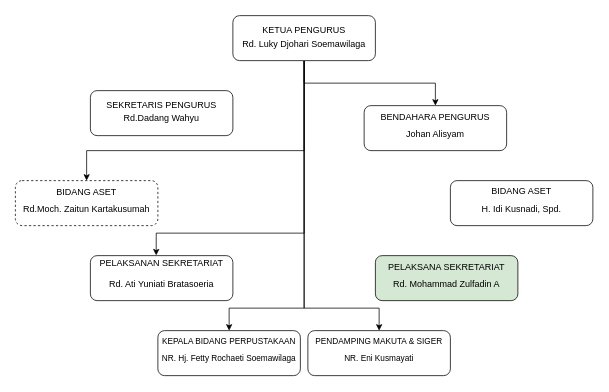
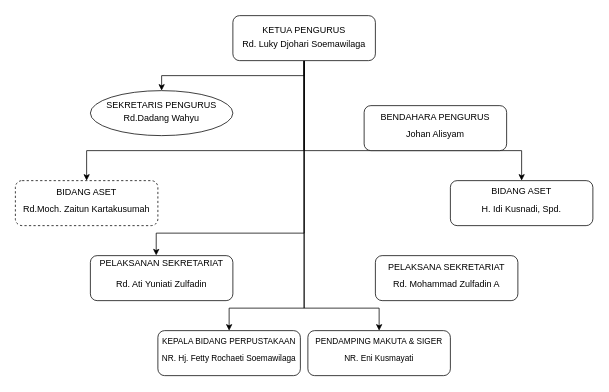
edge "KETUA PENGURUS Rd. Luky Djohari Soemawilaga" -> "BENDAHARA PENGURUS Johan Alisyam": now "KETUA PENGURUS Rd. Luky Djohari Soemawilaga" -> "SEKRETARIS PENGURUS Rd.Dadang Wahyu"
node "SEKRETARIS PENGURUS Rd.Dadang Wahyu": shape rounded rectangle -> ellipse
edge "KETUA PENGURUS Rd. Luky Djohari Soemawilaga" -> "BIDANG ASET H. Idi Kusnadi, Spd.": added
node "PELAKSANAN SEKRETARIAT Rd. Ati Yuniati Bratasoeria": label "PELAKSANAN SEKRETARIAT Rd. Ati Yuniati Bratasoeria" -> "PELAKSANAN SEKRETARIAT Rd. Ati Yuniati Zulfadin"
node "PELAKSANA SEKRETARIAT Rd. Mohammad Zulfadin A": fillcolor #d5e8d4 -> #ffffff
